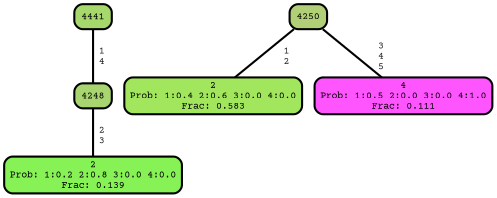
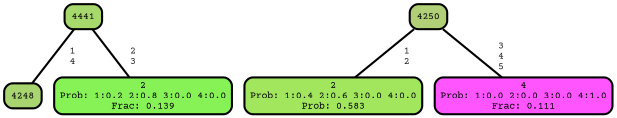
node "2 Prob: 1:0.4 2:0.6 3:0.0 4:0.0 Frac: 0.583": label "2 Prob: 1:0.4 2:0.6 3:0.0 4:0.0 Frac: 0.583" -> "2 Prob: 1:0.4 2:0.6 3:0.0 4:0.0 Prob: 0.583"
node "4 Prob: 1:0.5 2:0.0 3:0.0 4:1.0 Frac: 0.111": label "4 Prob: 1:0.5 2:0.0 3:0.0 4:1.0 Frac: 0.111" -> "4 Prob: 1:0.0 2:0.0 3:0.0 4:1.0 Frac: 0.111"
edge "4248" -- "2 Prob: 1:0.2 2:0.8 3:0.0 4:0.0 Frac: 0.139": now "4441" -- "2 Prob: 1:0.2 2:0.8 3:0.0 4:0.0 Frac: 0.139"
